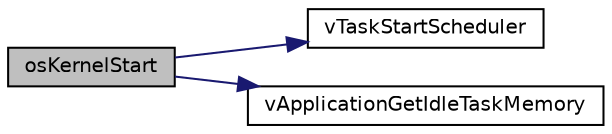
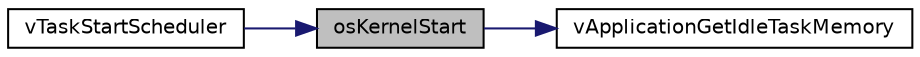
edge "osKernelStart" -> "vTaskStartScheduler": reversed
